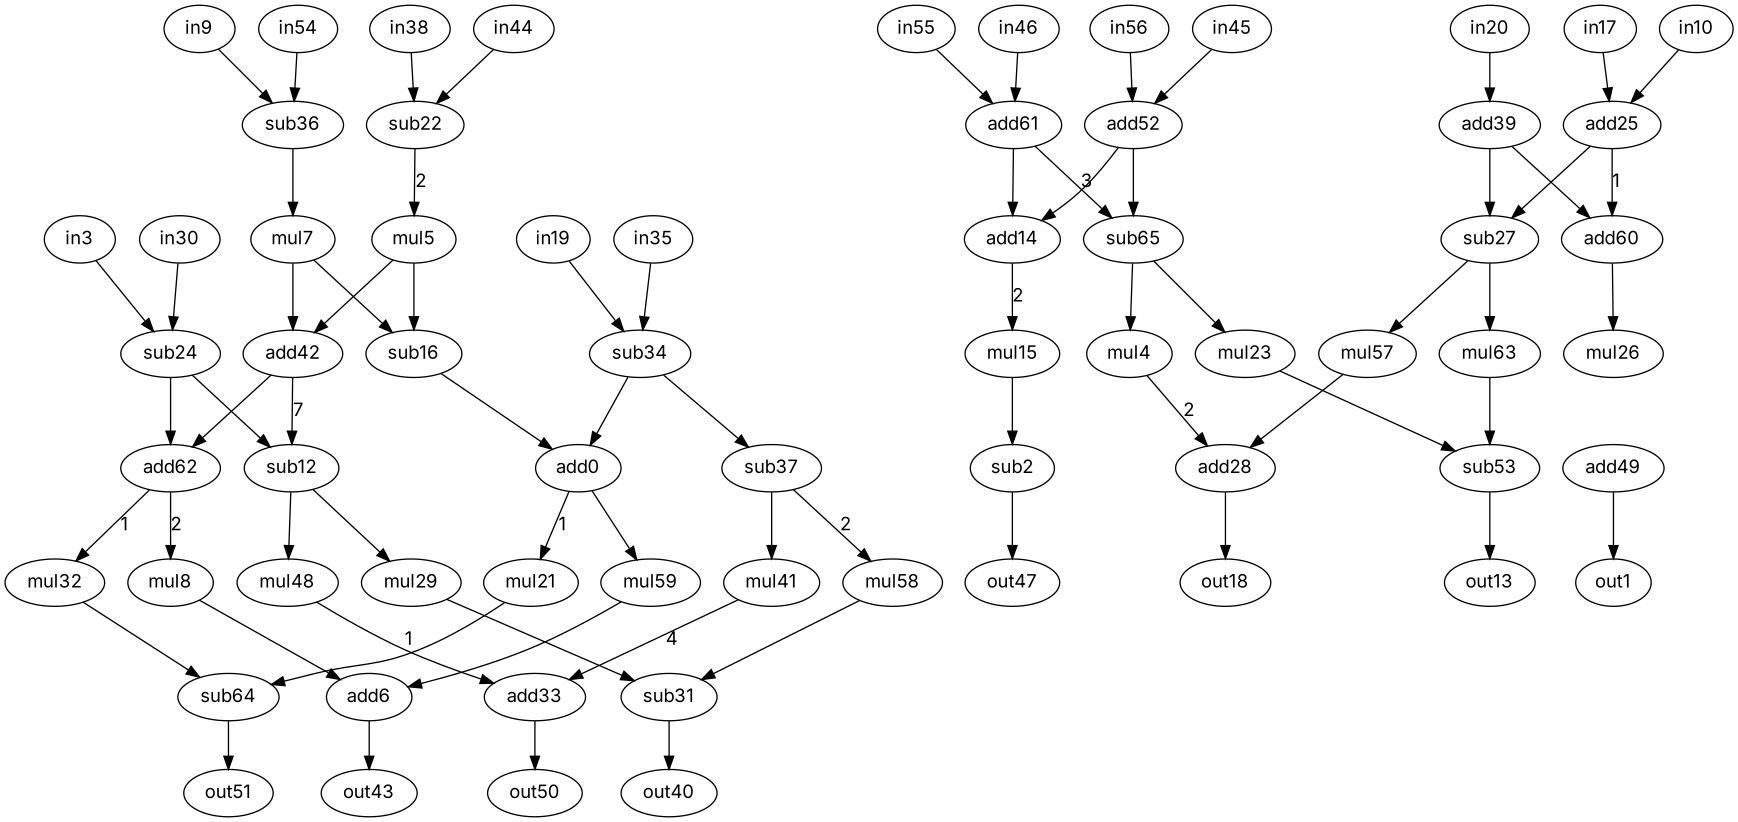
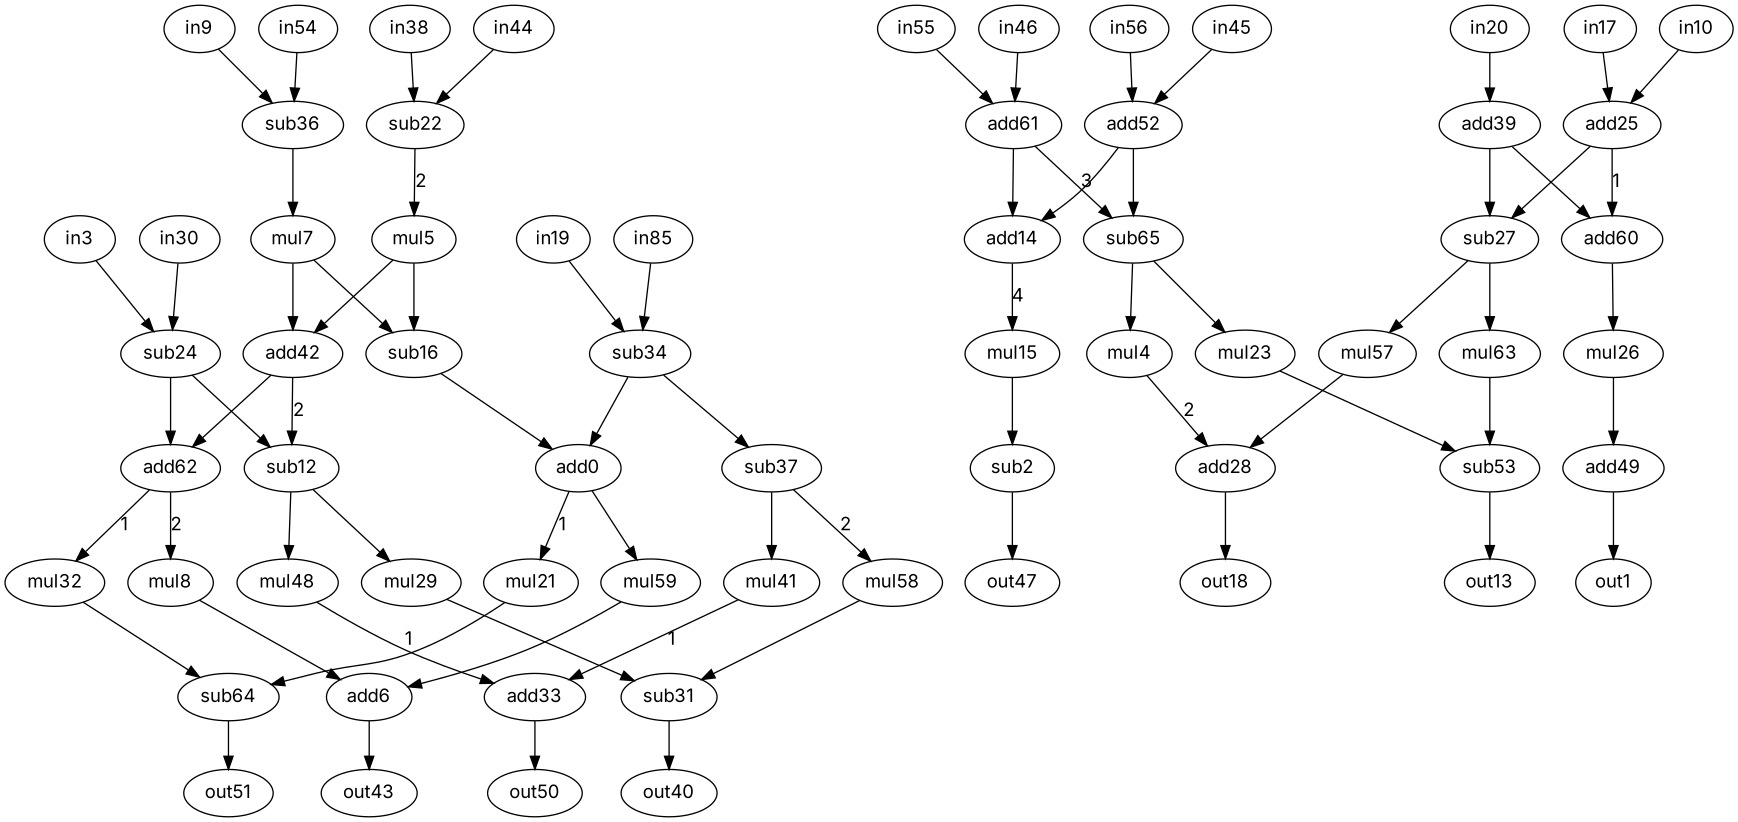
node "in35": label "in35" -> "in85"
edge "add14" -> "mul15": label "2" -> "4"
edge "mul26" -> "add49": added
edge "add42" -> "sub12": label "7" -> "2"
edge "mul41" -> "add33": label "4" -> "1"
